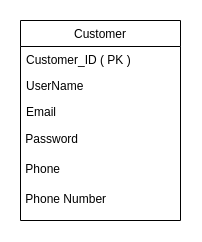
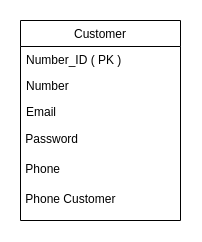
node "Customer_ID ( PK )": label "Customer_ID ( PK )" -> "Number_ID ( PK )"
node "UserName": label "UserName" -> "Number"
node "Phone Number": label "Phone Number" -> "Phone Customer"
